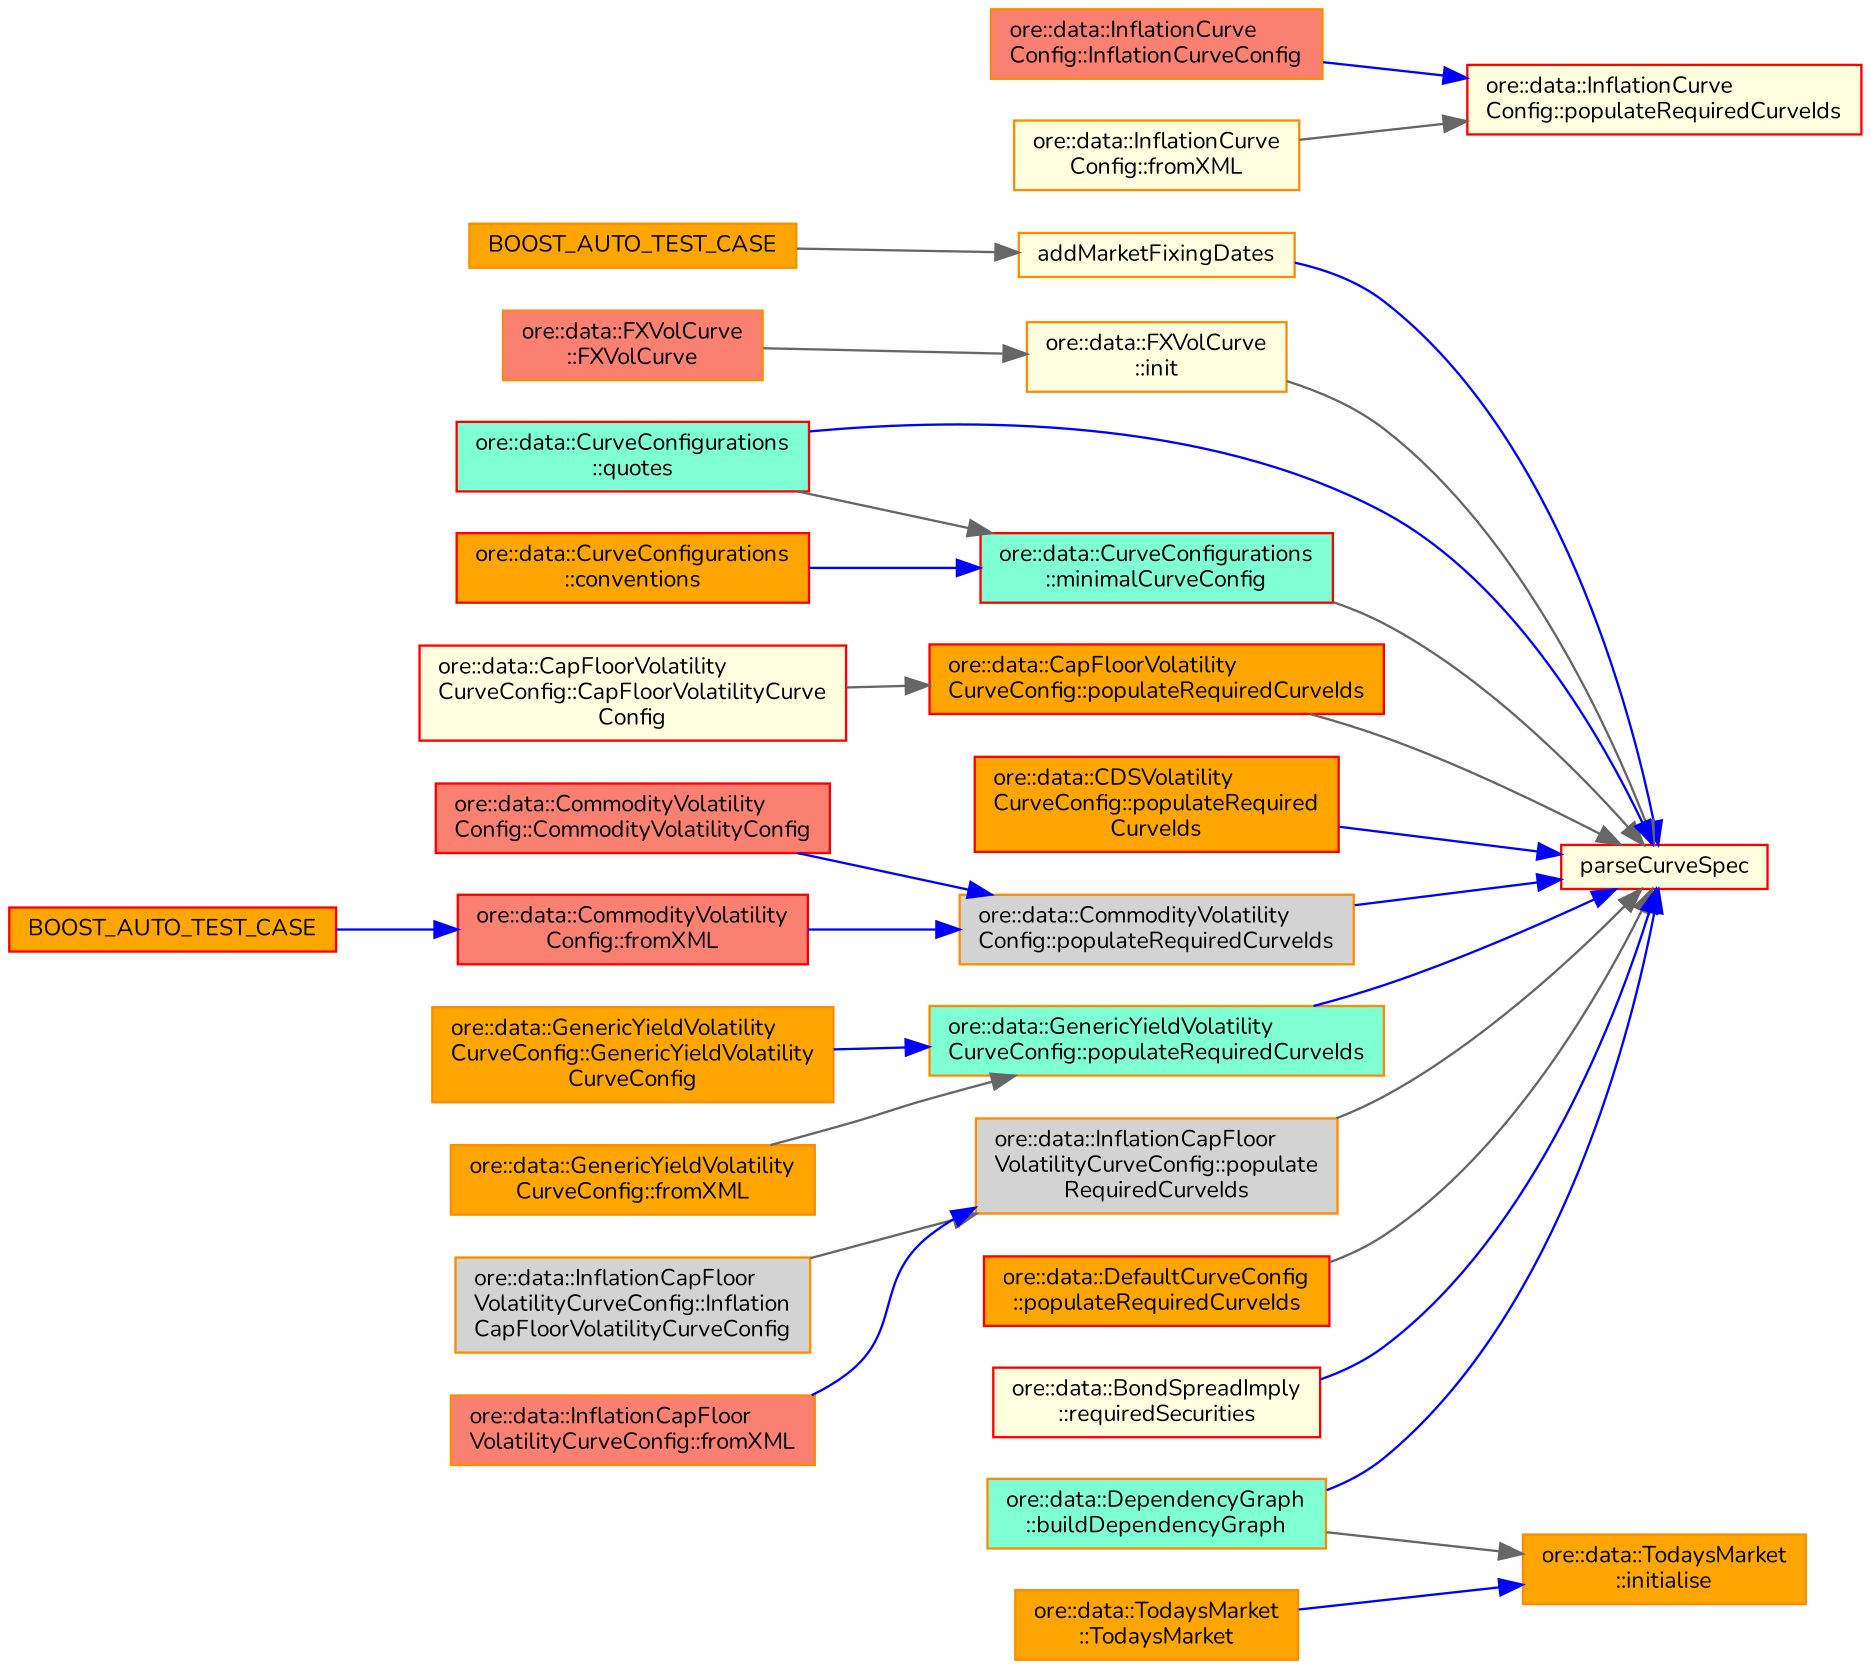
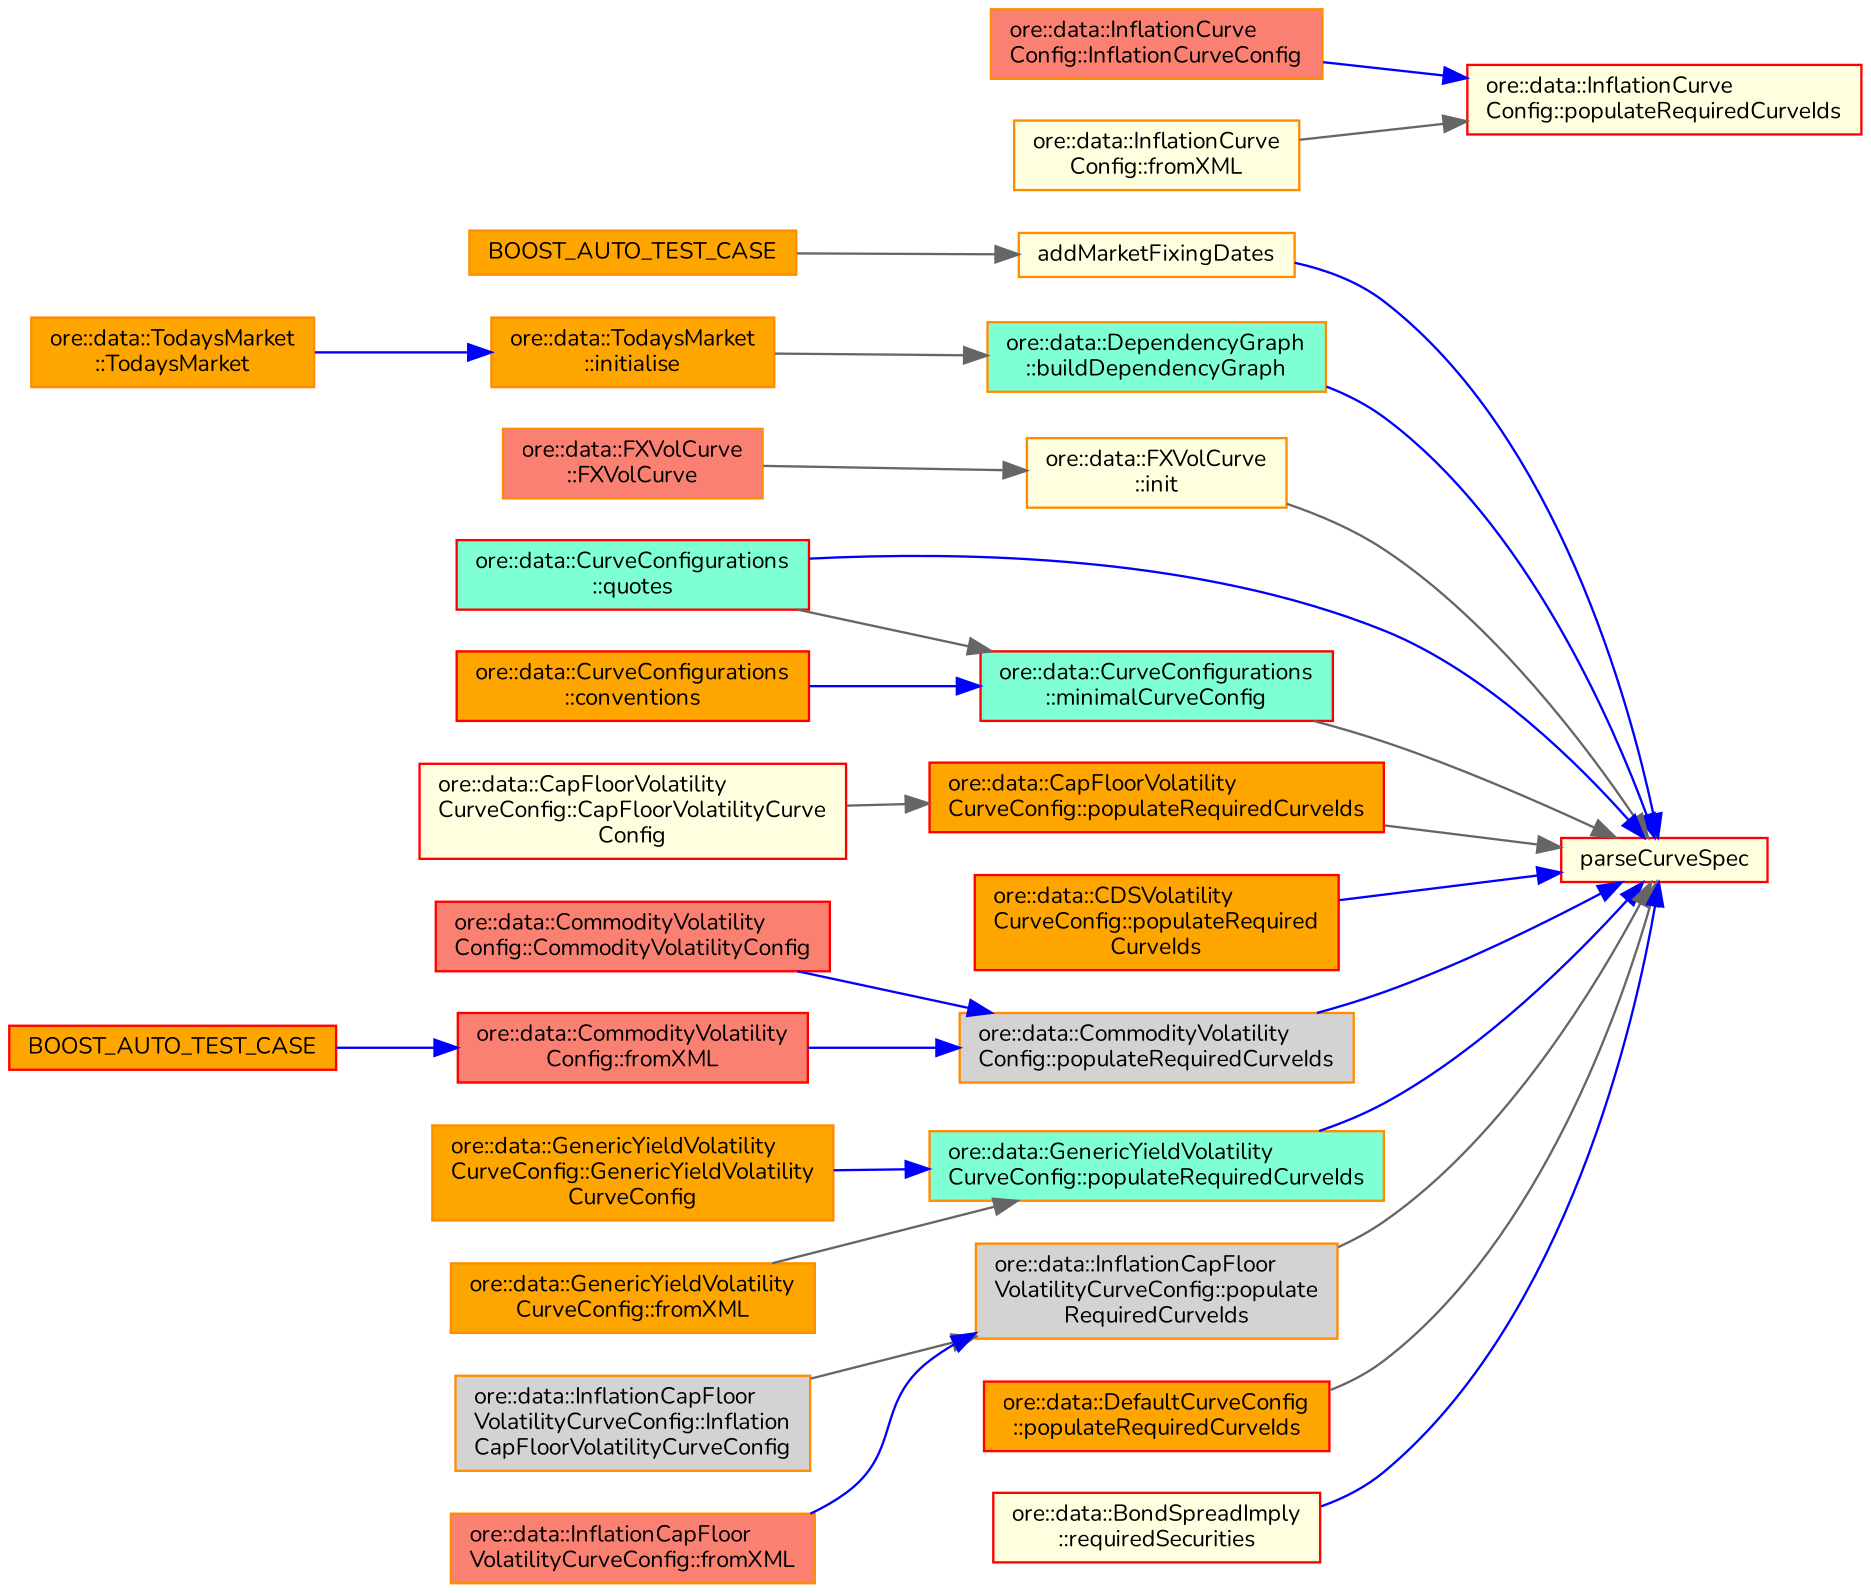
edge "ore::data::DependencyGraph ::buildDependencyGraph" -> "ore::data::TodaysMarket ::initialise": reversed
